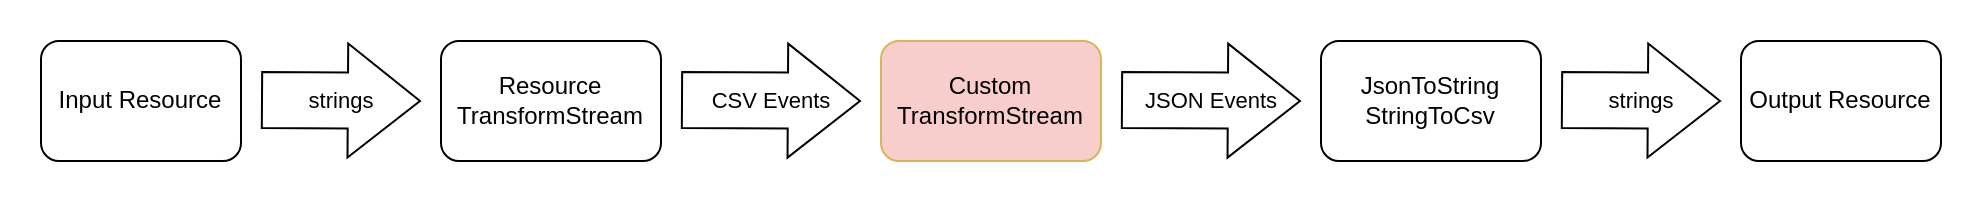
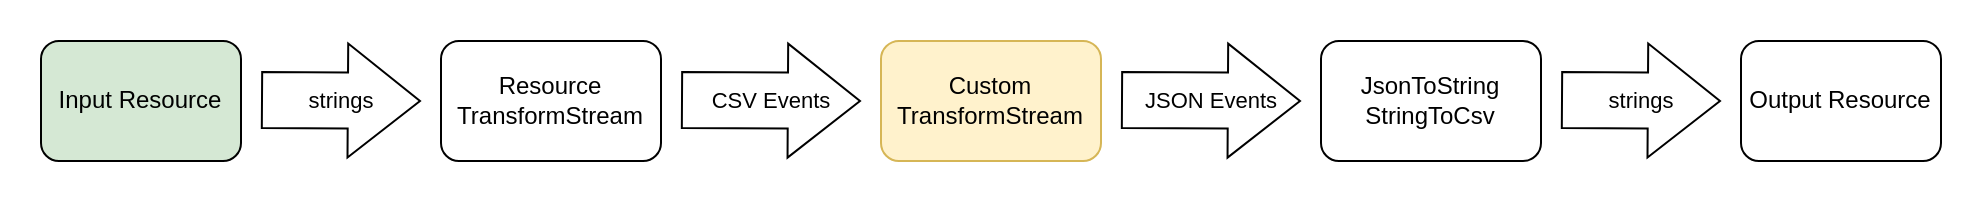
node "Input Resource": fillcolor #ffffff -> #d5e8d4
node "Custom TransformStream": fillcolor #f8cecc -> #fff2cc
